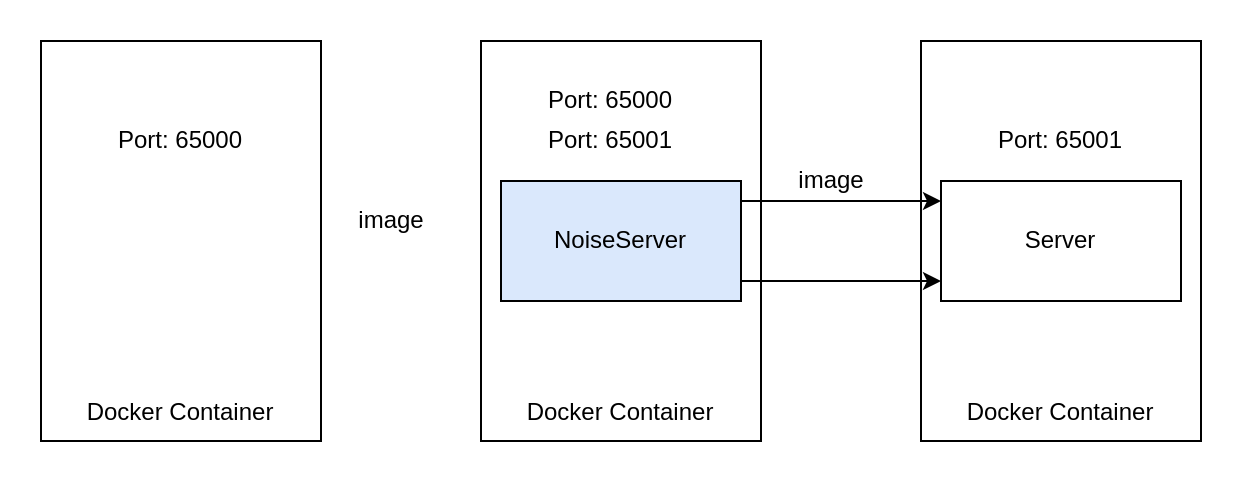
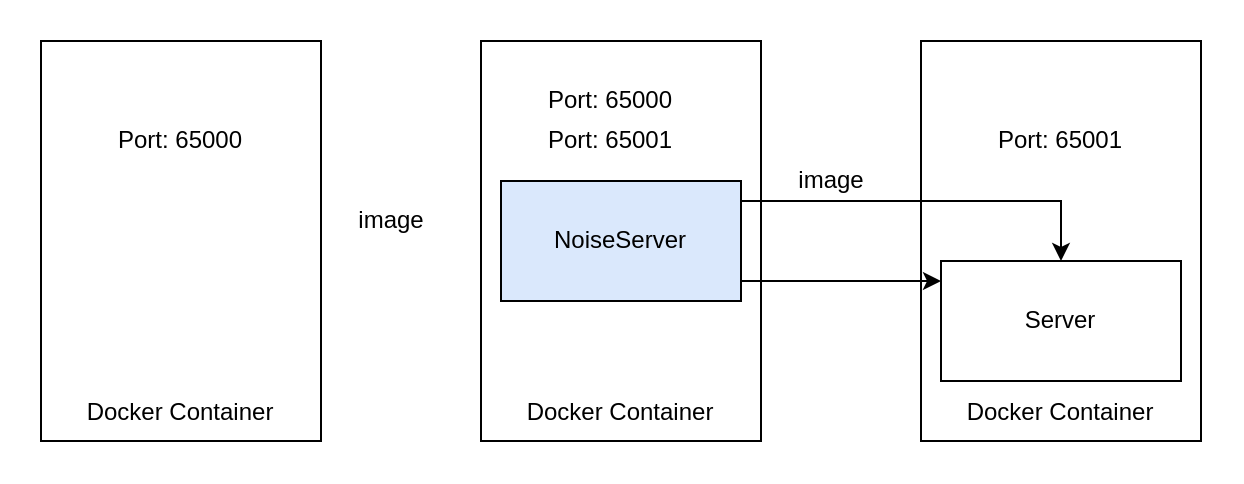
node "Server": moved (1061, 241) -> (1061, 321)
